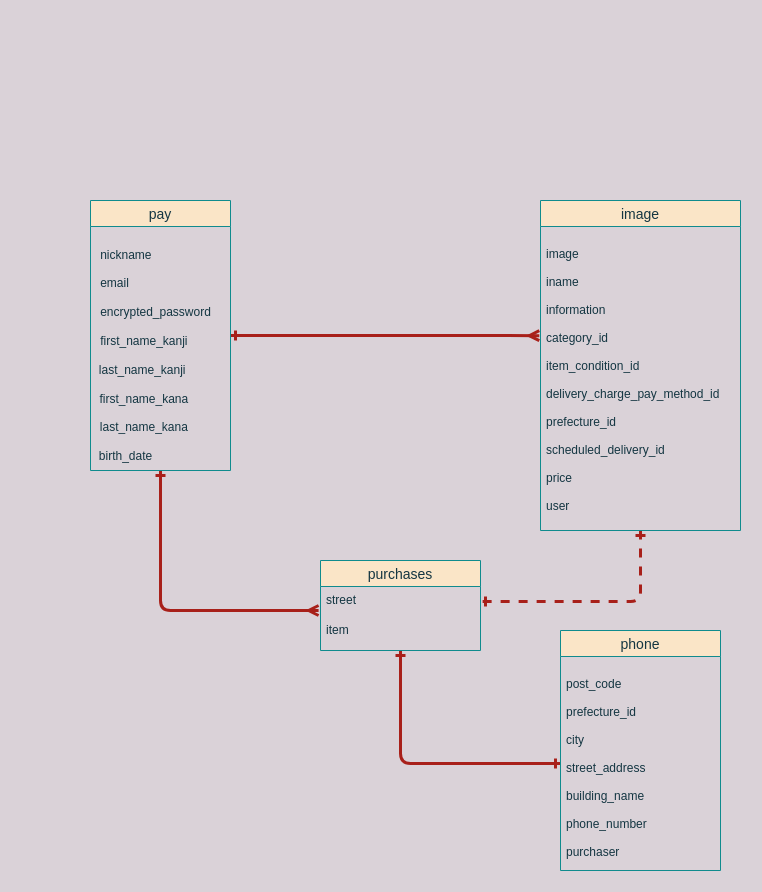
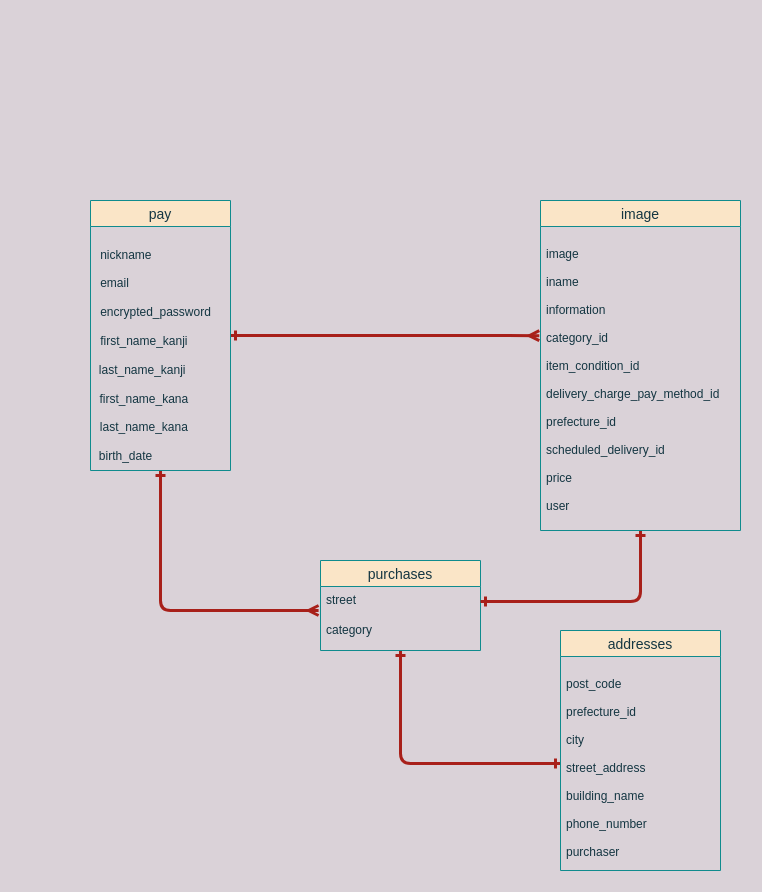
edge "image" -- "street": style dashed -> solid
node "item": label "item" -> "category"
node "phone": label "phone" -> "addresses"
